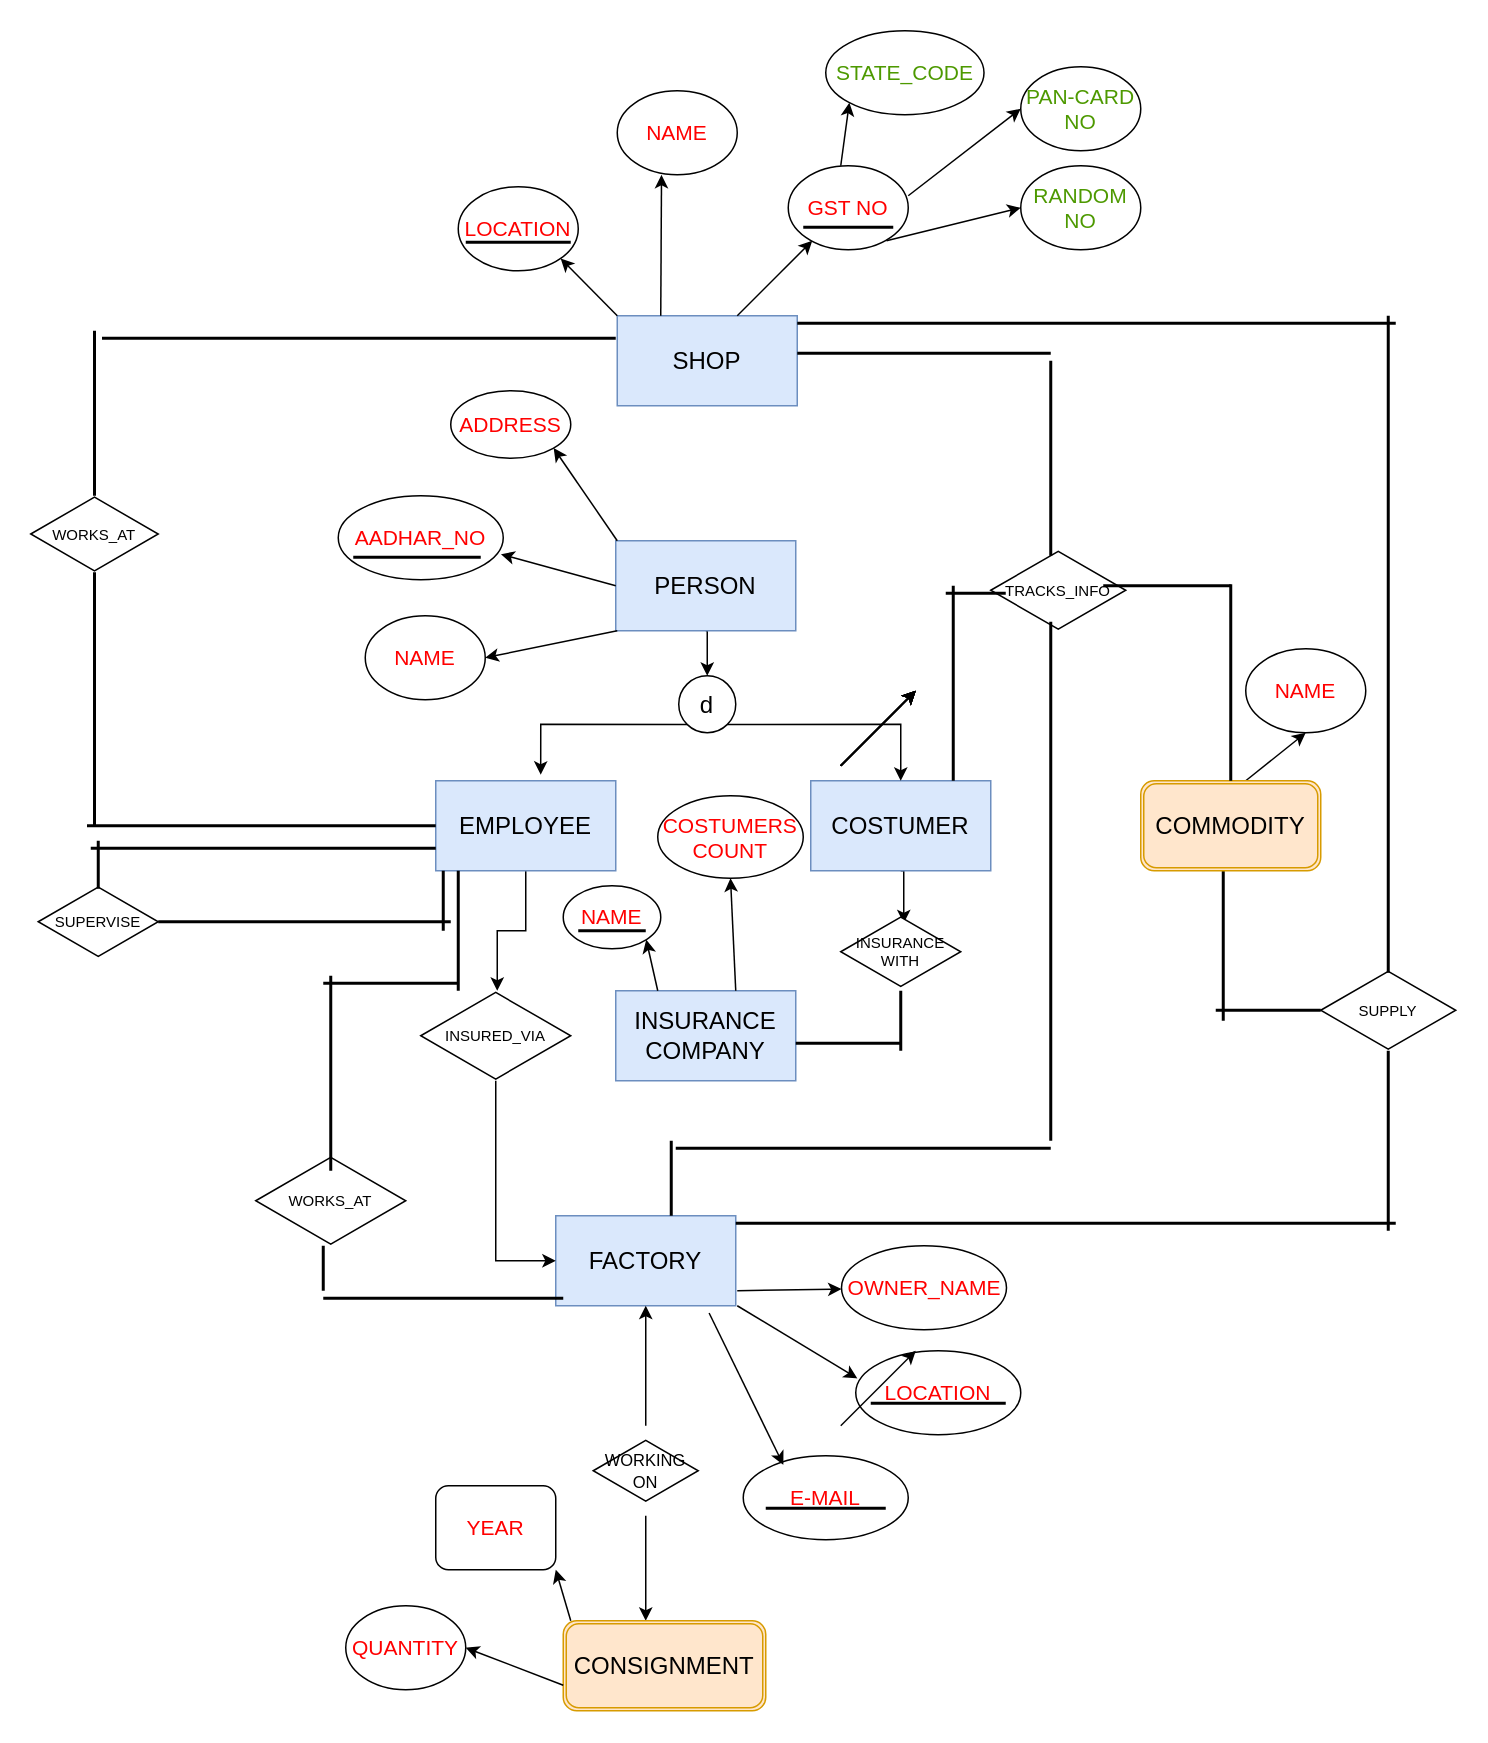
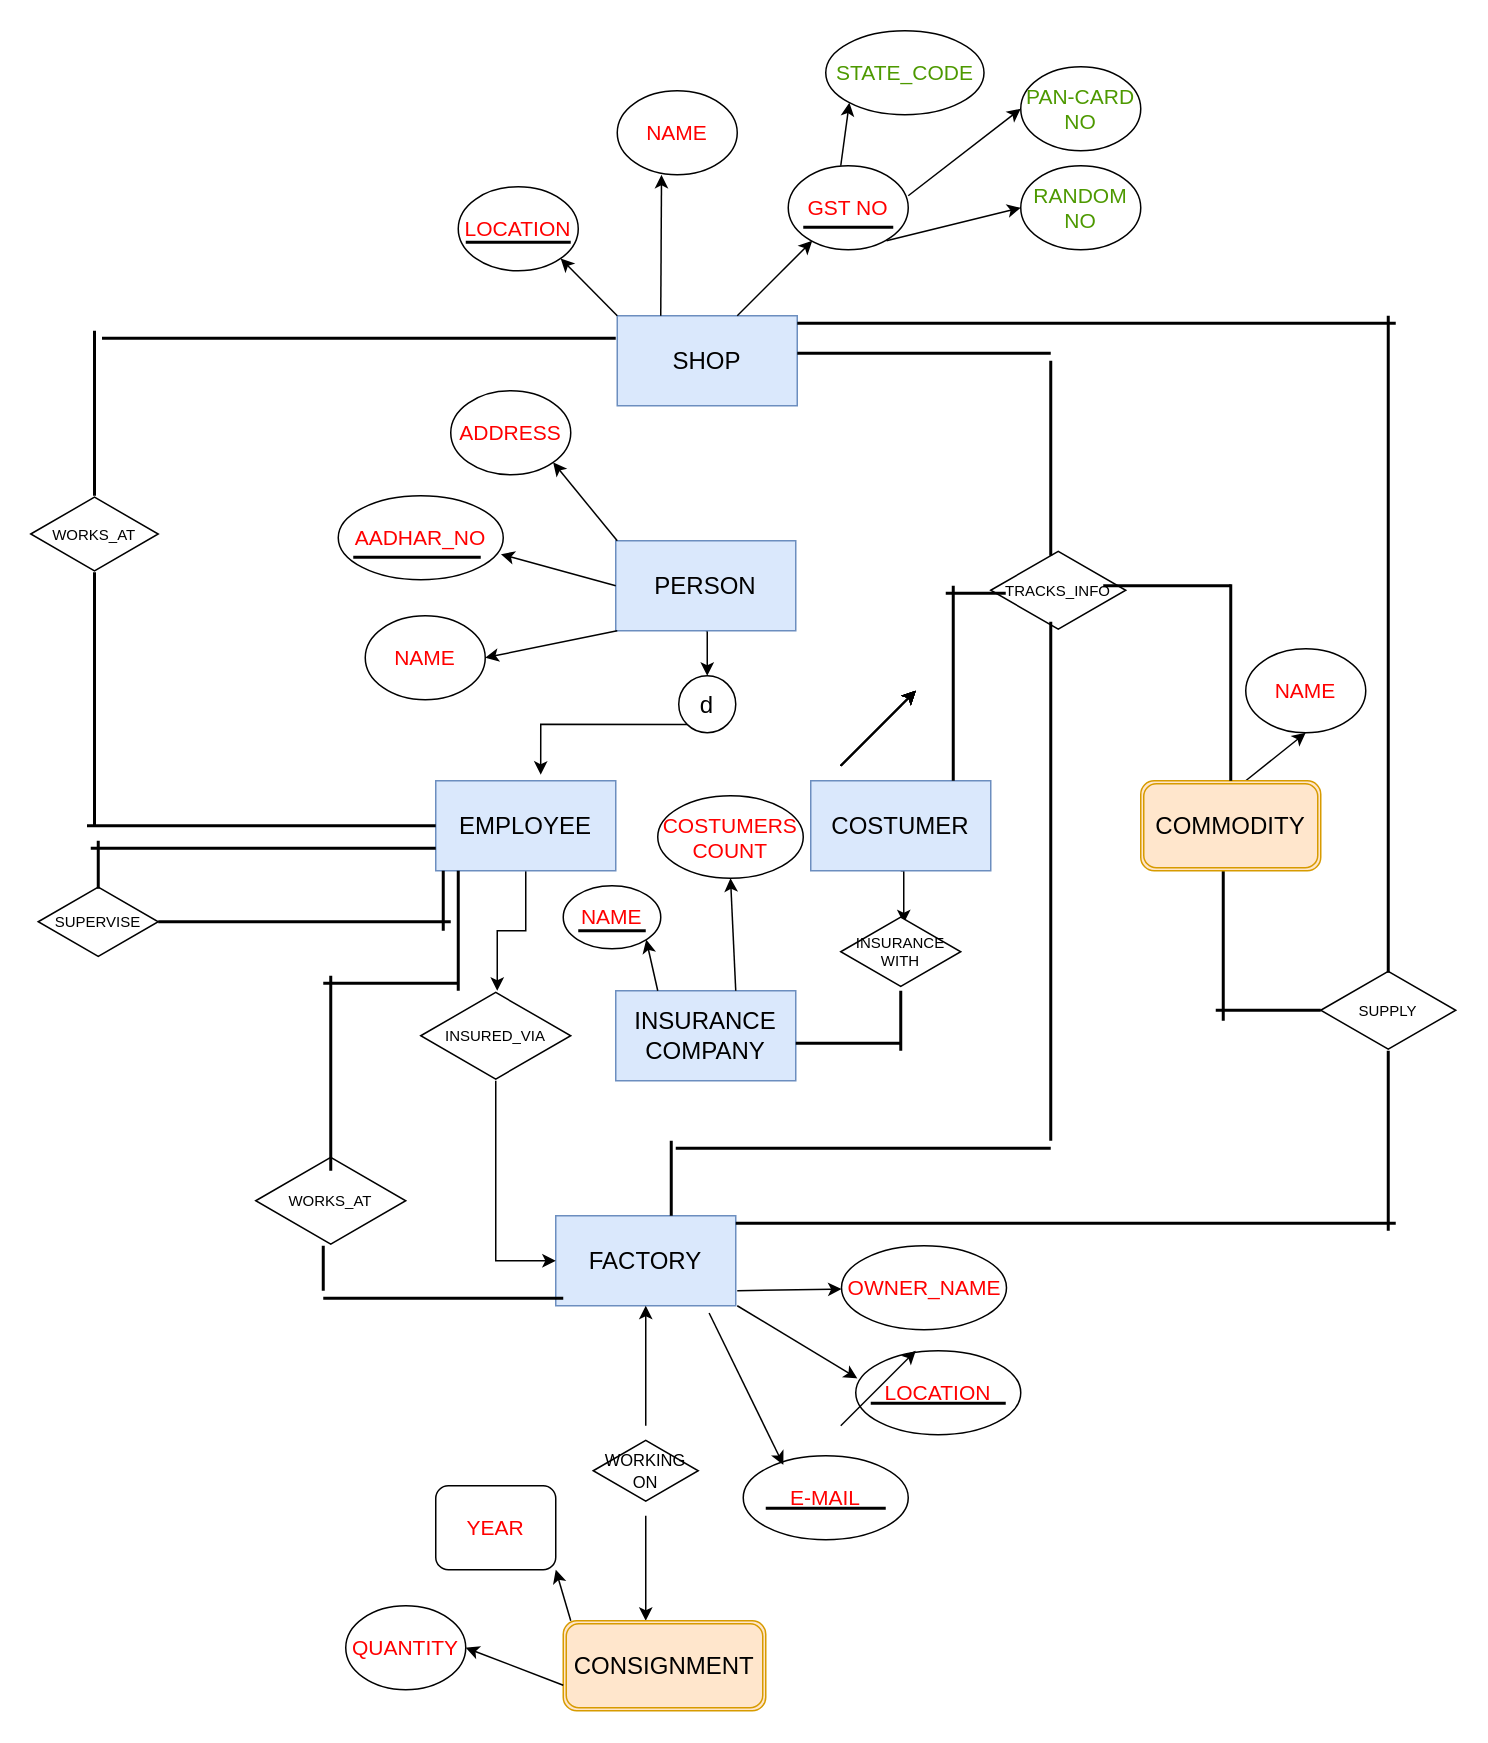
node "ADDRESS": size 120x68 -> 120x84
edge "d" -> "COSTUMER": removed
